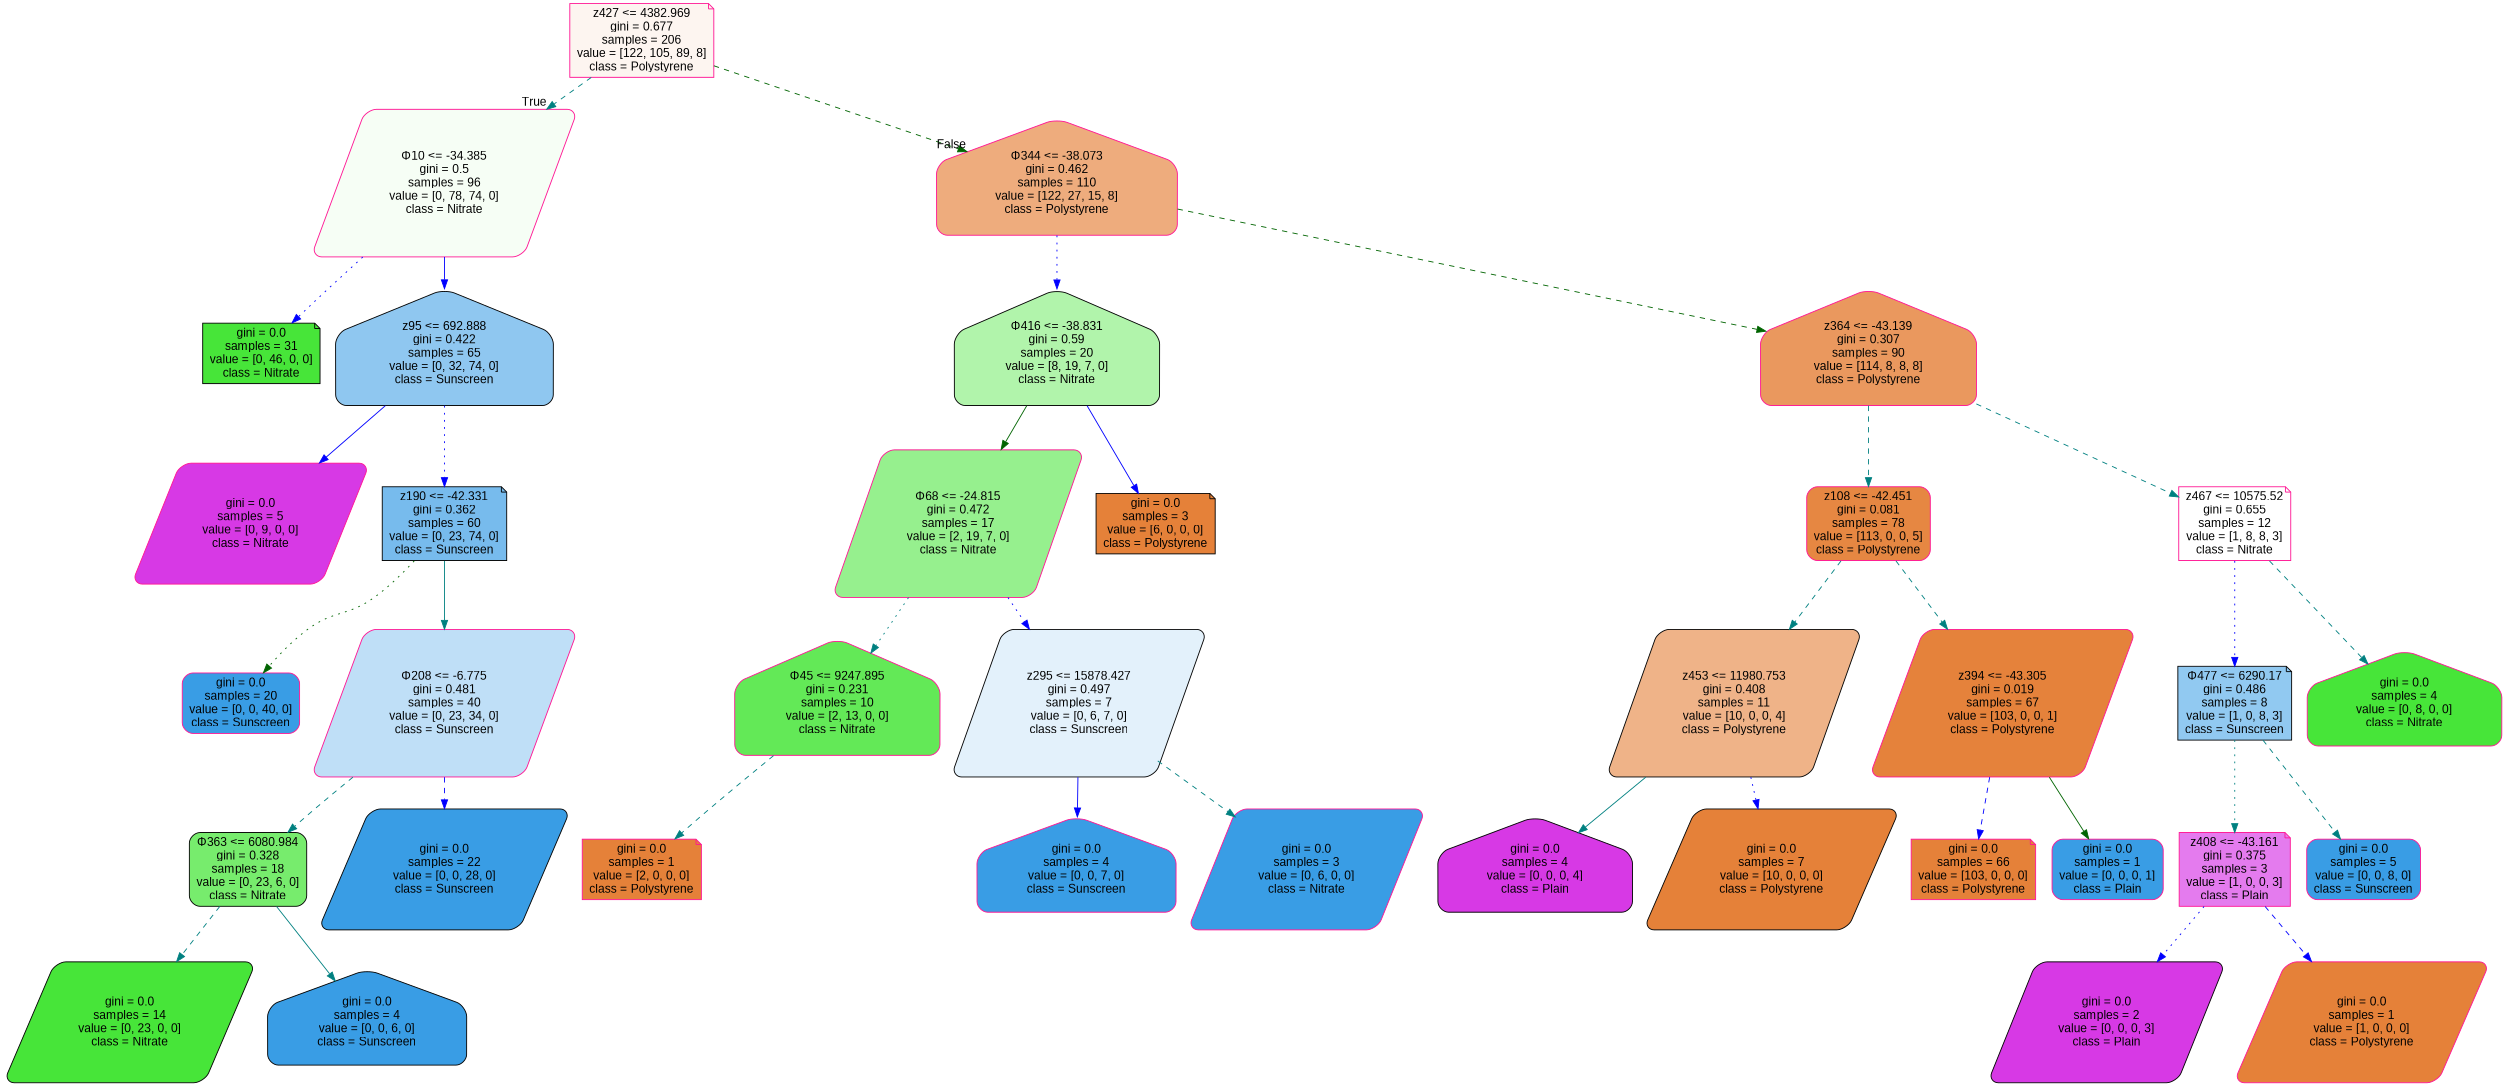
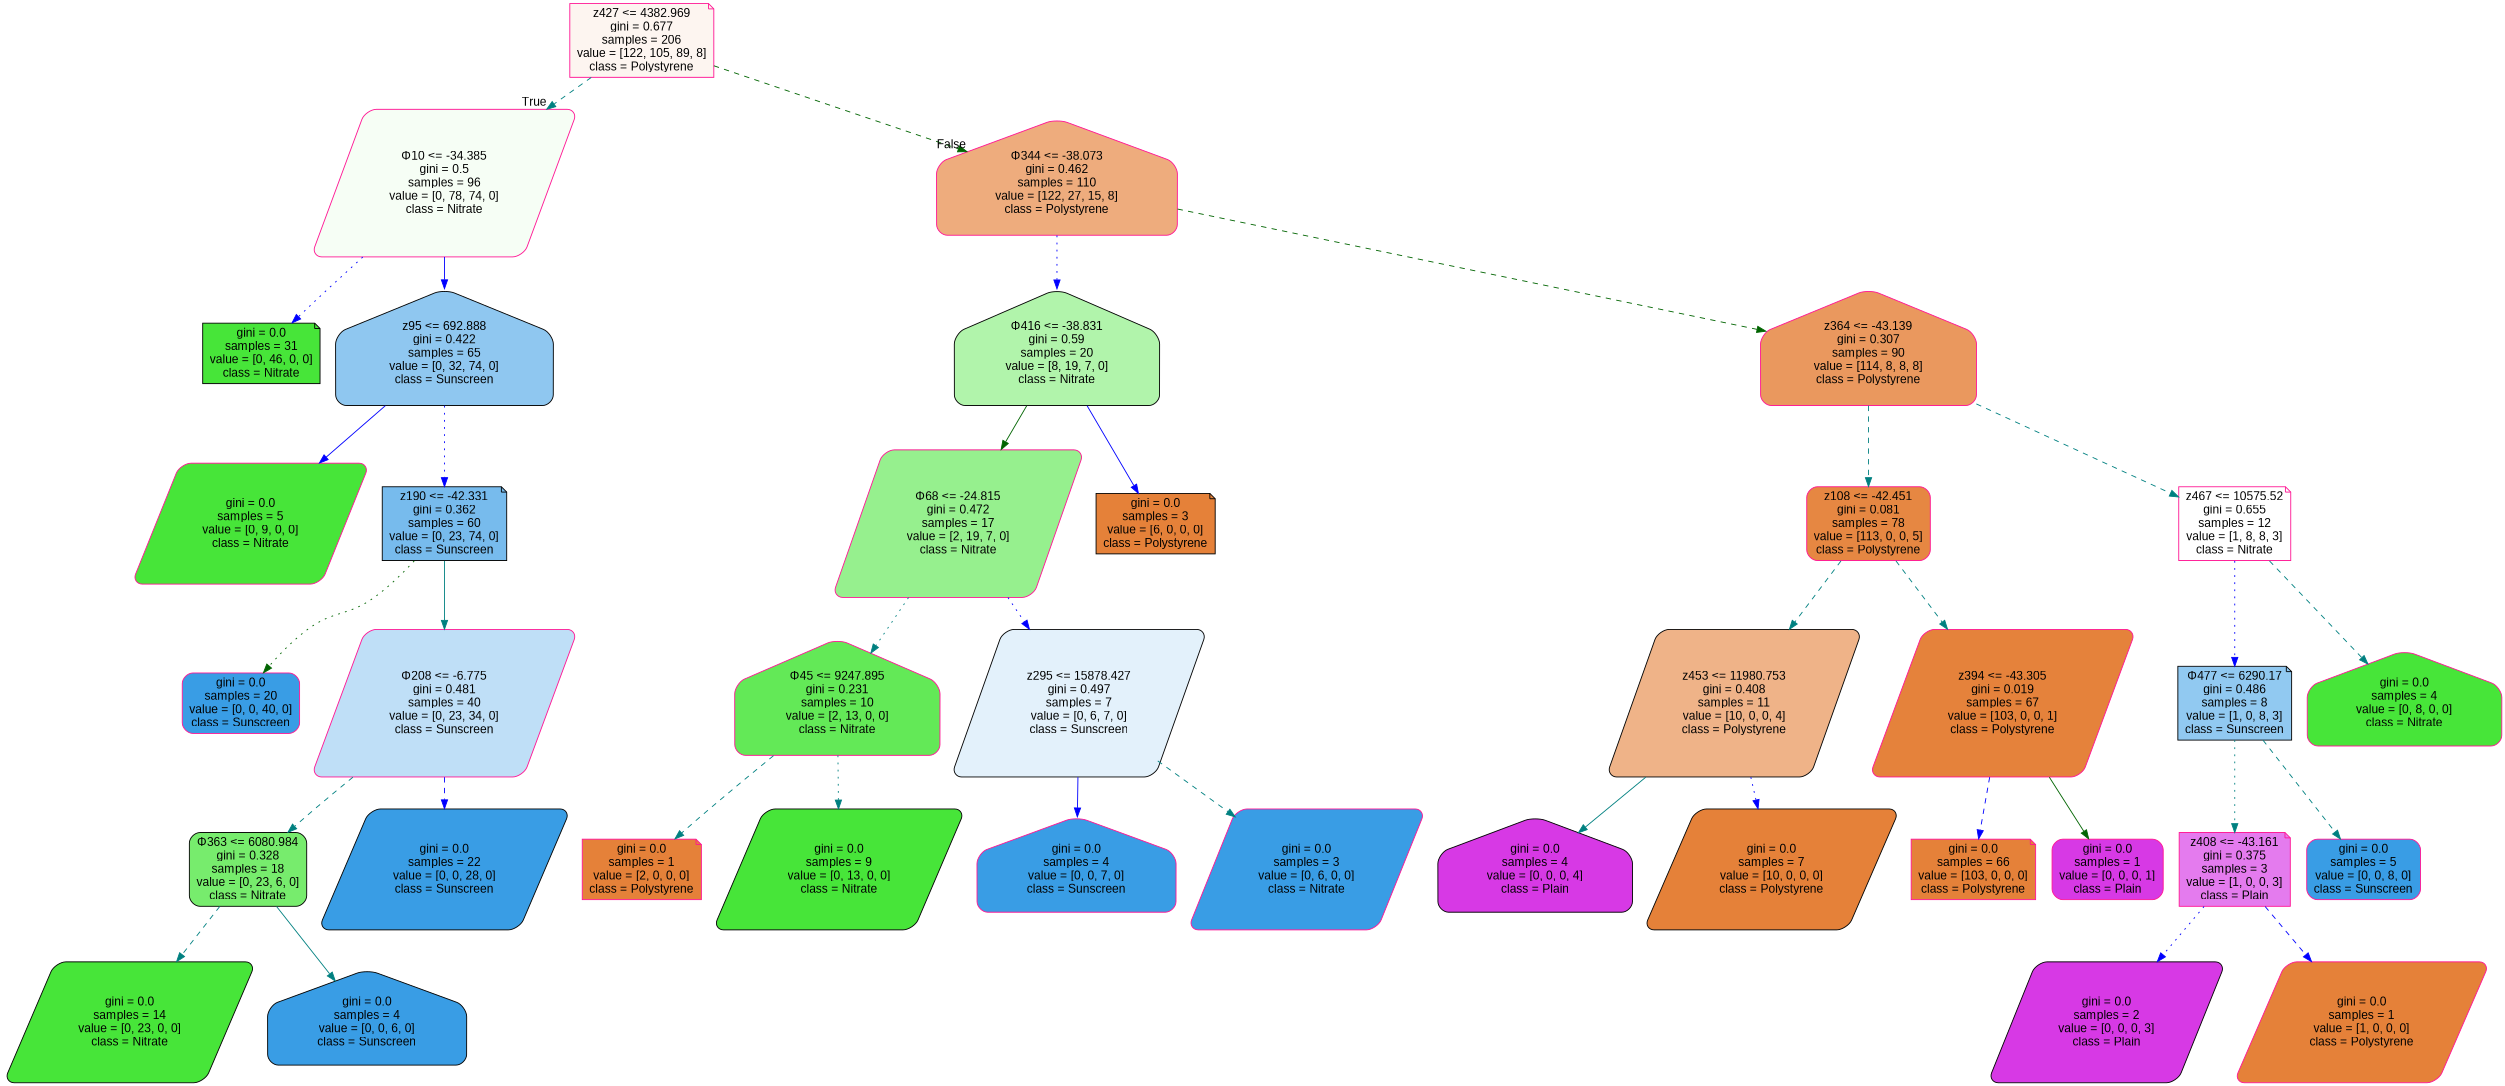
node "gini = 0.0 samples = 5 value = [0, 9, 0, 0] class = Nitrate": fillcolor #d739e5 -> #47e539
node "gini = 0.0 samples = 9 value = [0, 13, 0, 0] class = Nitrate": added
node "gini = 0.0 samples = 1 value = [0, 0, 0, 1] class = Plain": fillcolor #399de5 -> #d739e5
